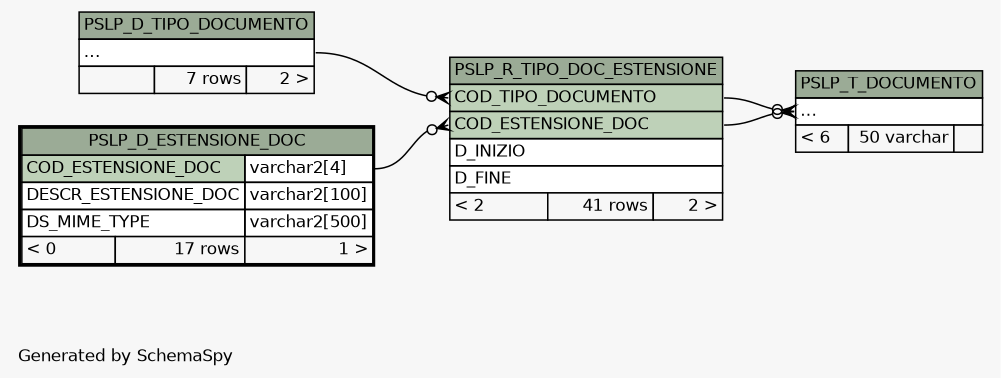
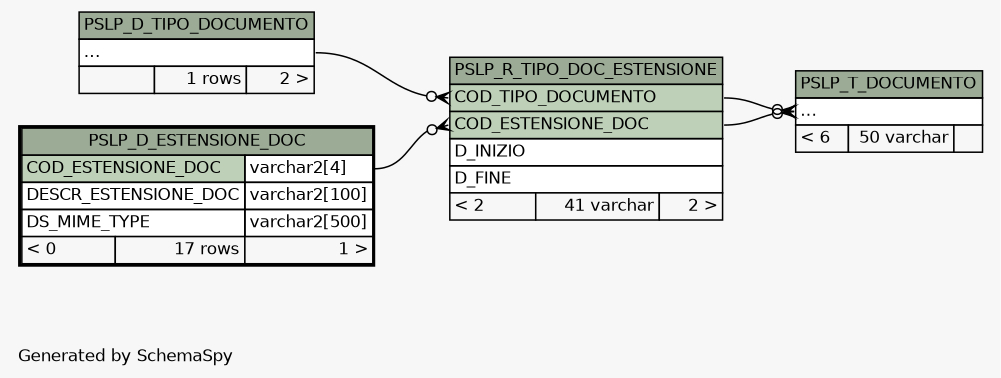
node "PSLP_D_TIPO_DOCUMENTO": text "7 rows" -> "1 rows"
node "PSLP_R_TIPO_DOC_ESTENSIONE": text "41 rows" -> "41 varchar"
